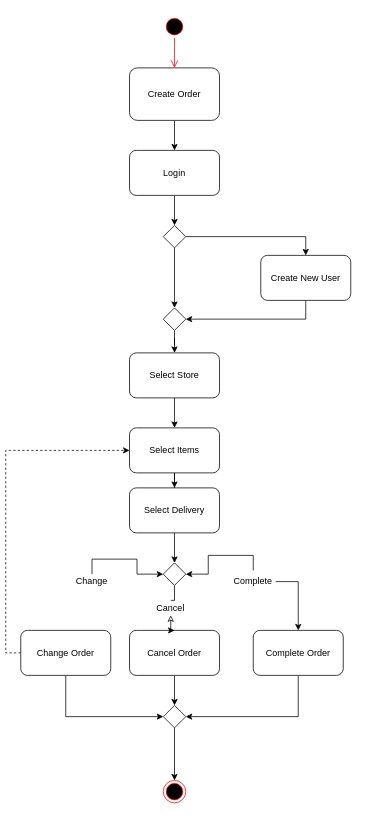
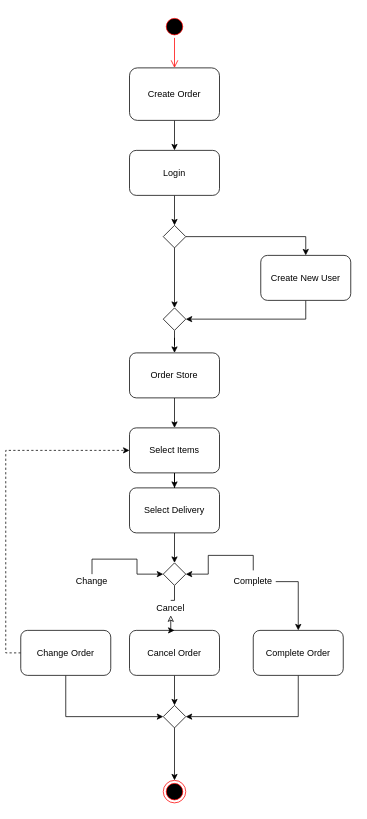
node "Select Store": label "Select Store" -> "Order Store"
